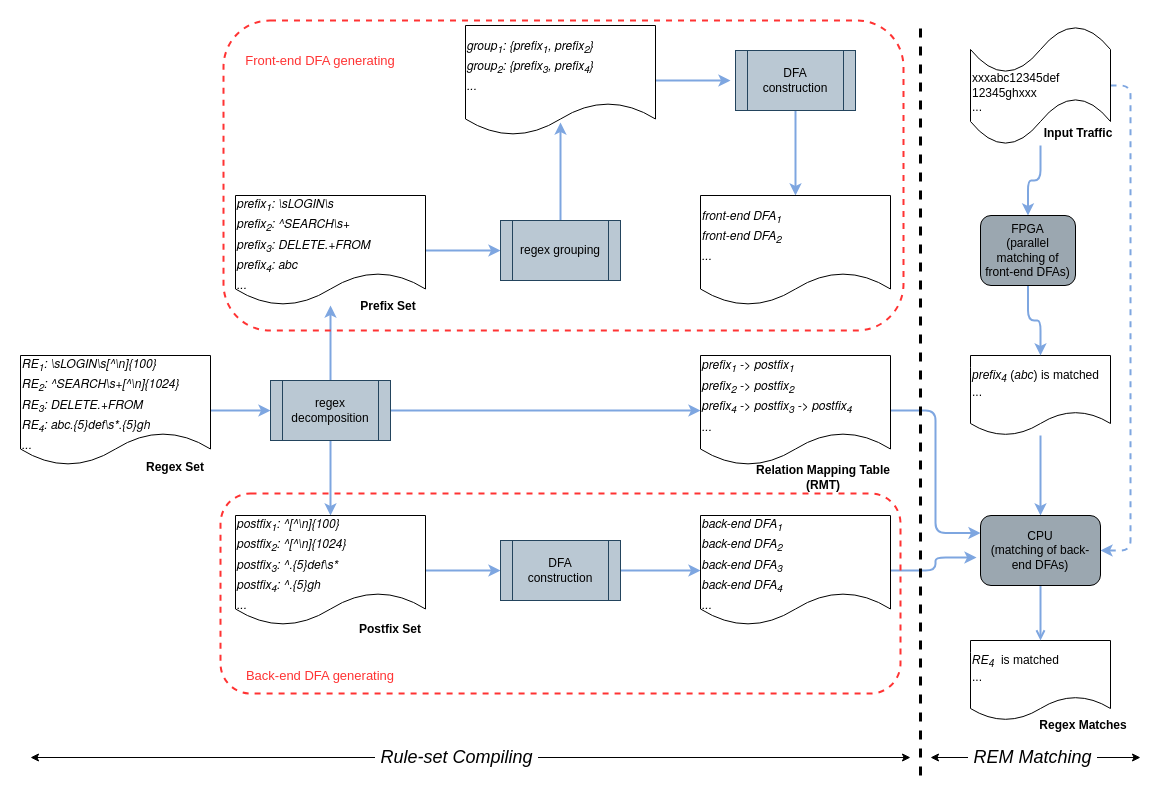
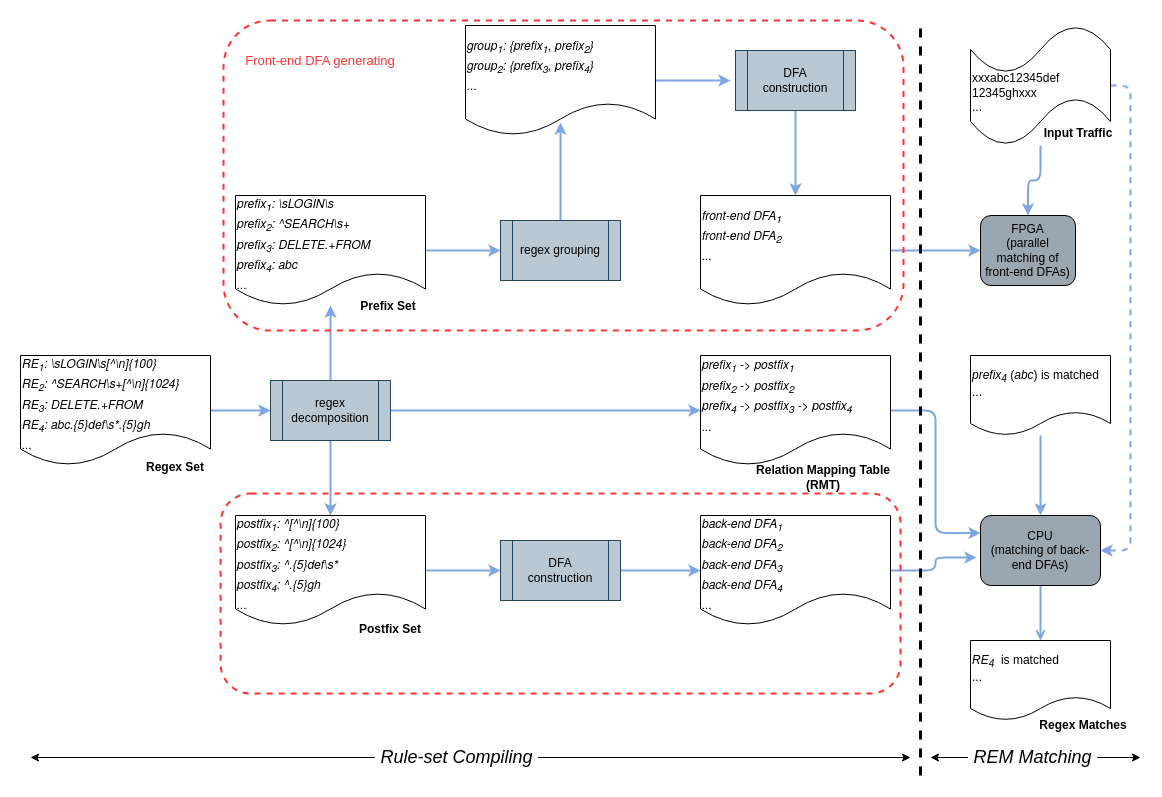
edge "front-end DFA1 front-end DFA2 ..." -> "FPGA (parallel matching of front-end DFAs)": added
edge "FPGA (parallel matching of front-end DFAs)" -> "prefix4 (abc) is matched ...": removed
node "Back-end DFA generating": removed
